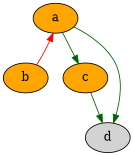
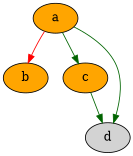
edge "b" -> "a": reversed
